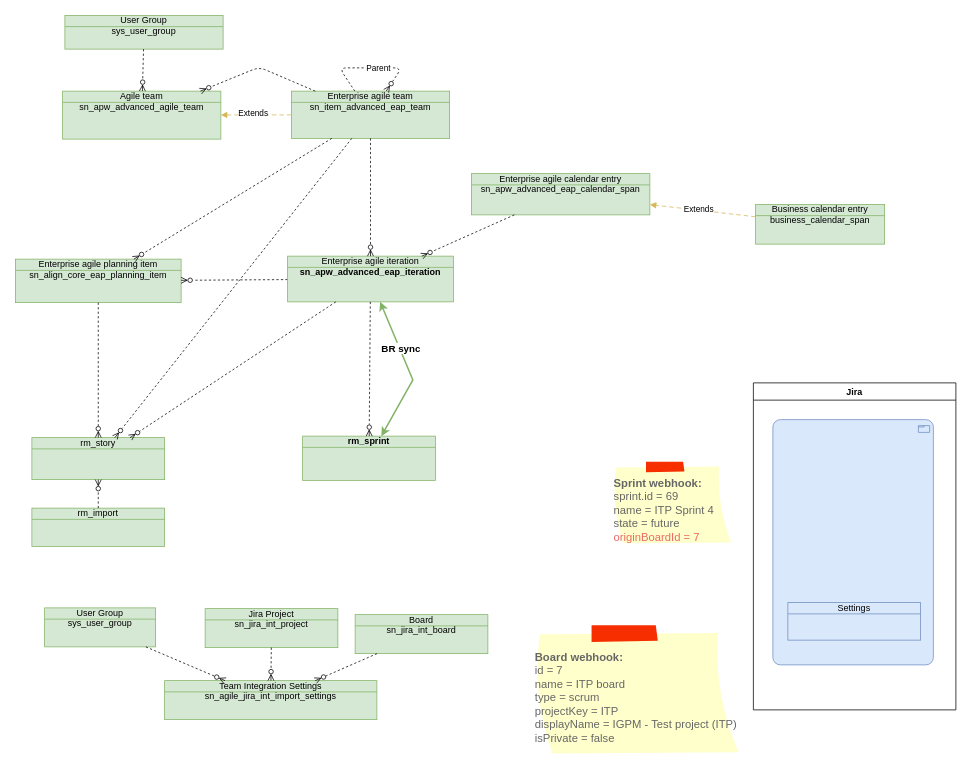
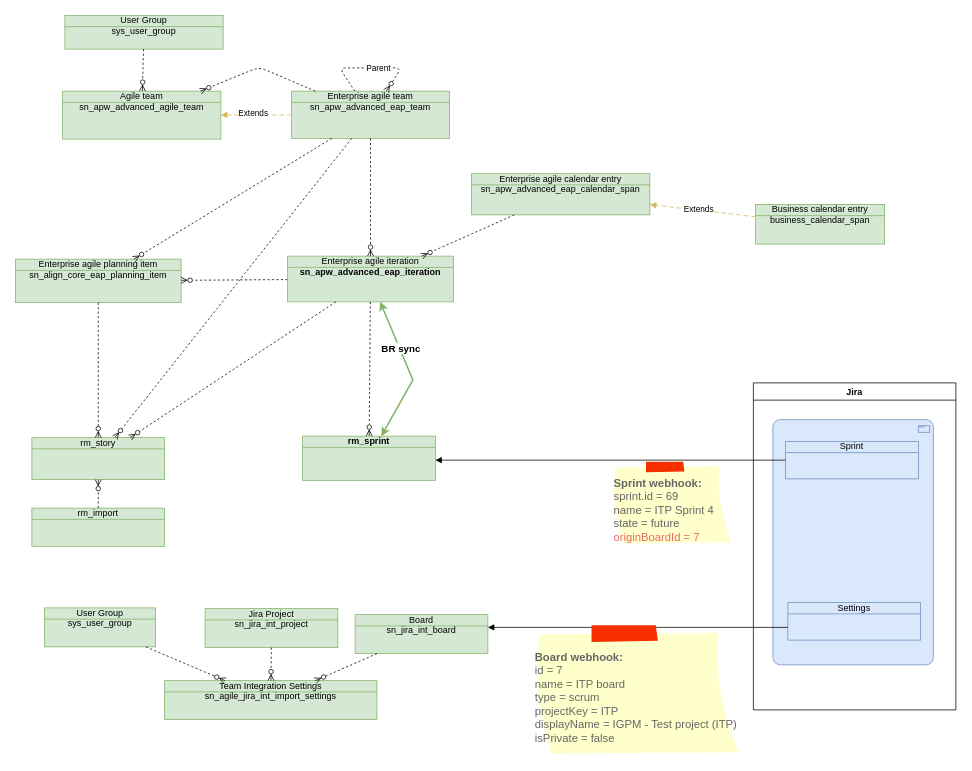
node "Enterprise agile team sn_item_advanced_eap_team": label "Enterprise agile team sn_item_advanced_eap_team" -> "Enterprise agile team sn_apw_advanced_eap_team"
edge "Sprint" -> "rm_sprint": added
node "Sprint": added
edge "Settings" -> "Board sn_jira_int_board": added
